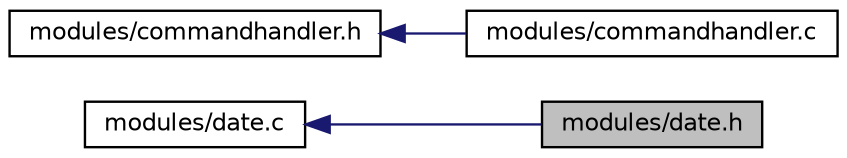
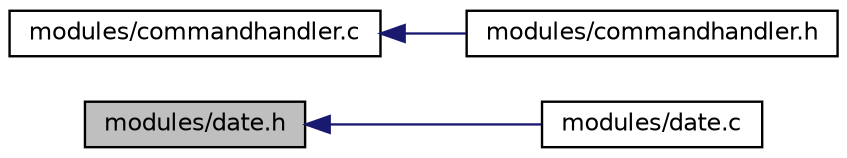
edge "modules/commandhandler.c" -> "modules/commandhandler.h": reversed
edge "modules/date.h" -> "modules/date.c": reversed
